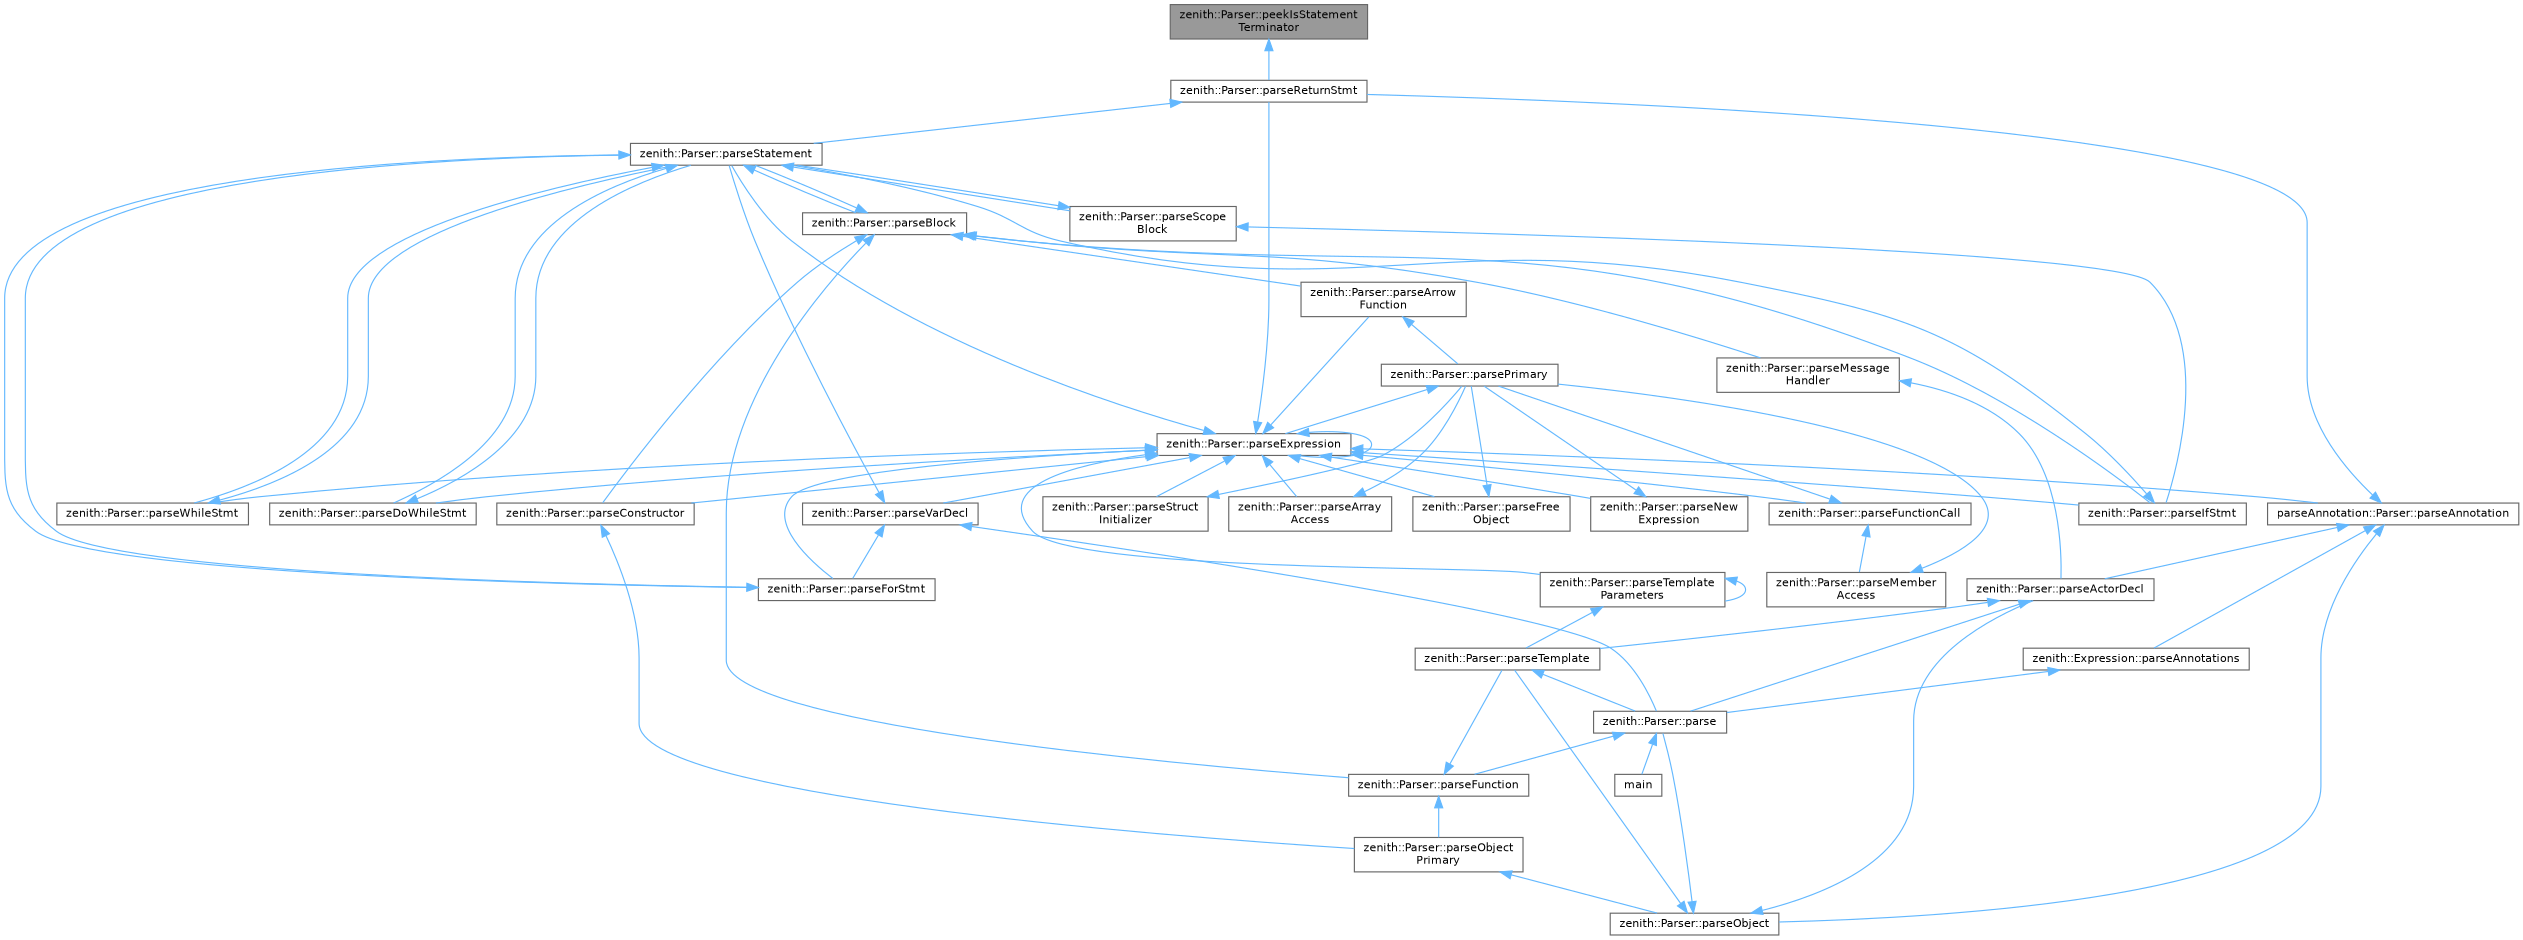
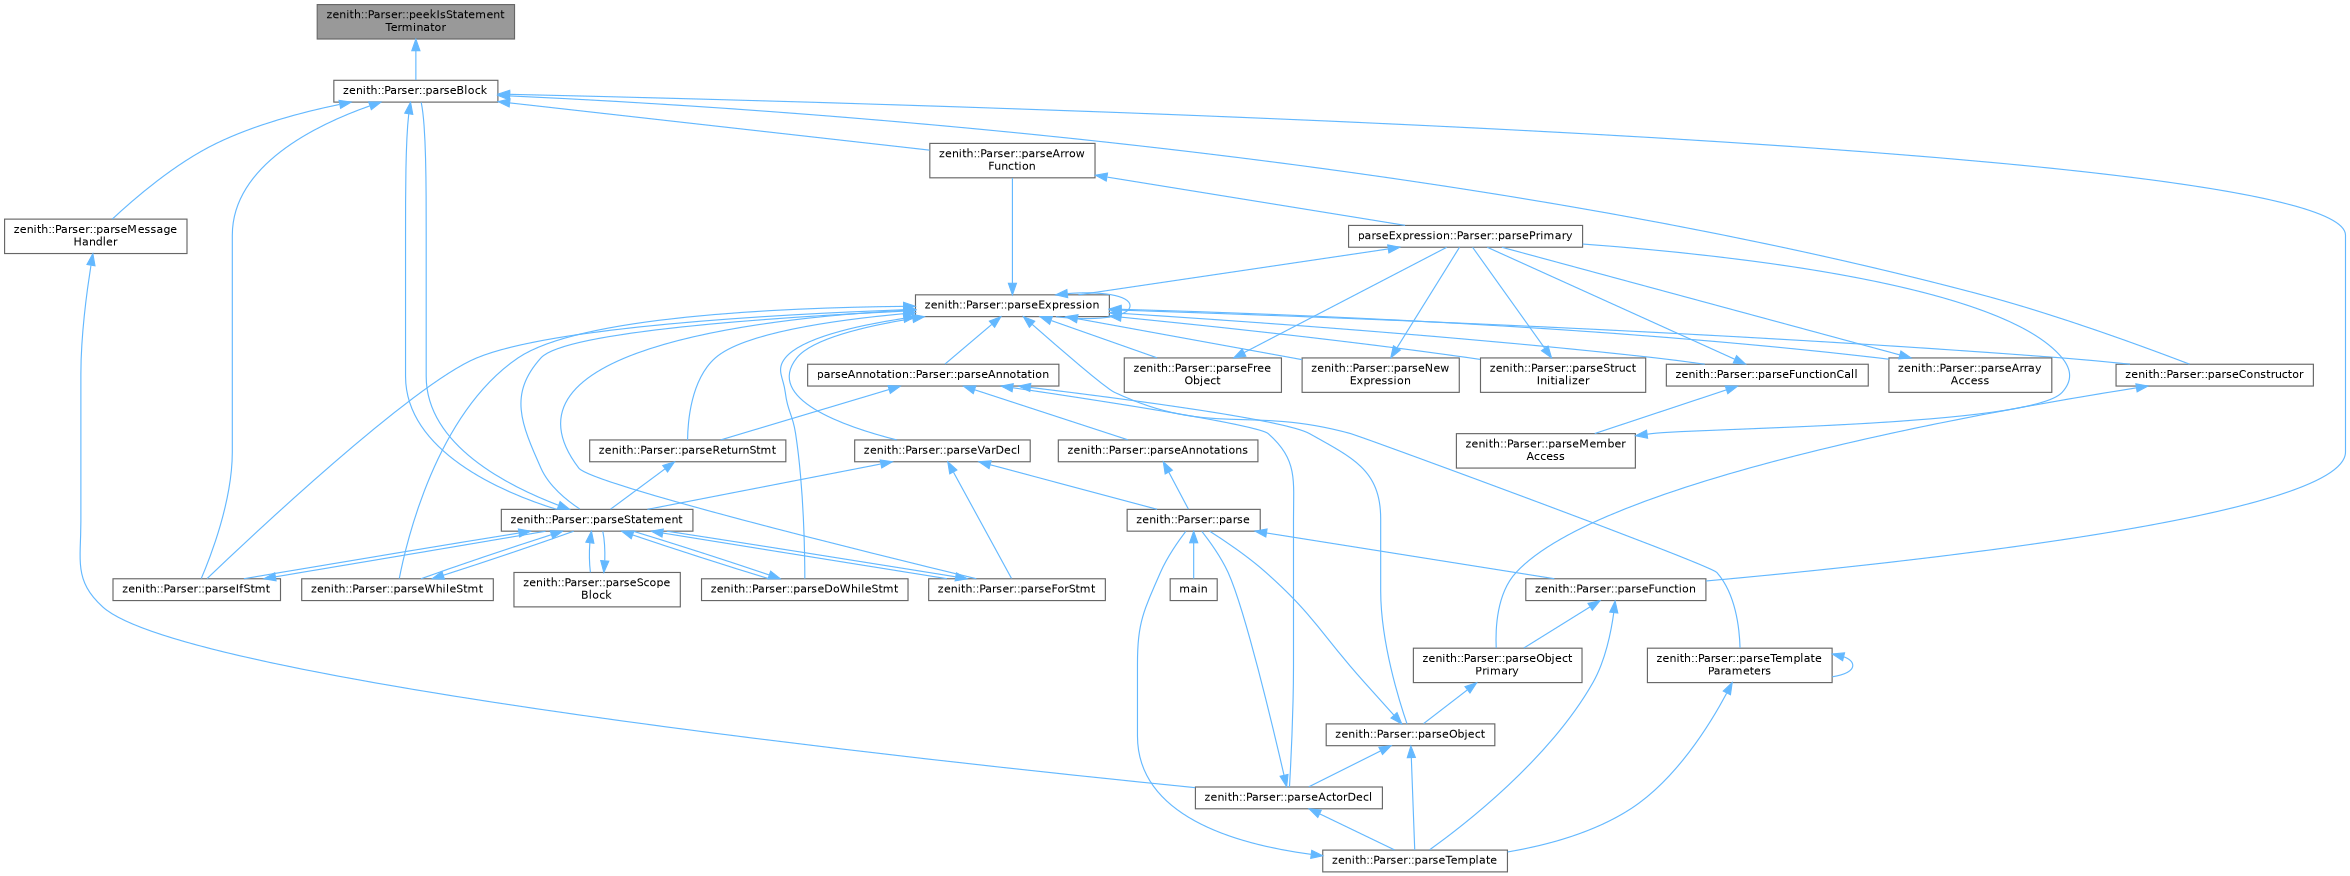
edge "zenith::Parser::parseReturnStmt" -> "zenith::Parser::peekIsStatement Terminator": now "zenith::Parser::parseBlock" -> "zenith::Parser::peekIsStatement Terminator"
edge "zenith::Parser::parseIfStmt" -> "zenith::Parser::parseScope Block": now "zenith::Parser::parseIfStmt" -> "zenith::Parser::parseStatement"
node "zenith::Parser::parsePrimary": label "zenith::Parser::parsePrimary" -> "parseExpression::Parser::parsePrimary"
node "zenith::Expression::parseAnnotations": label "zenith::Expression::parseAnnotations" -> "zenith::Parser::parseAnnotations"
